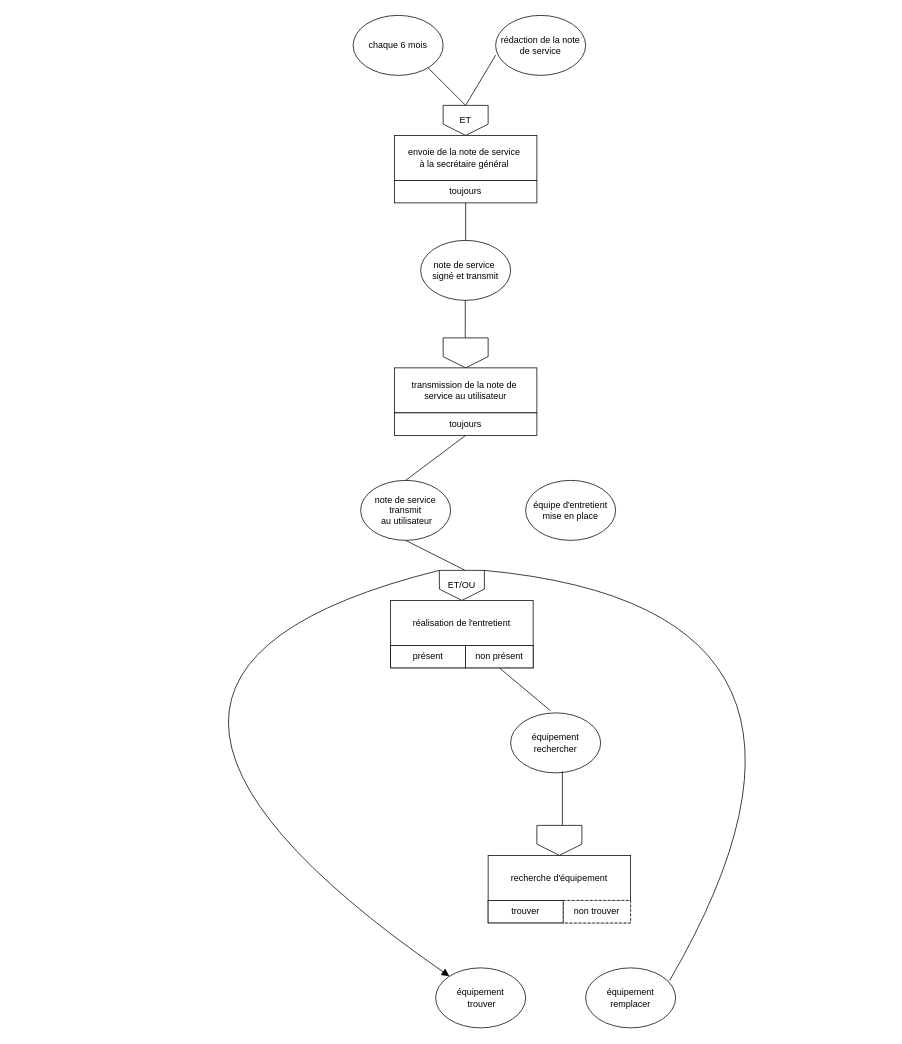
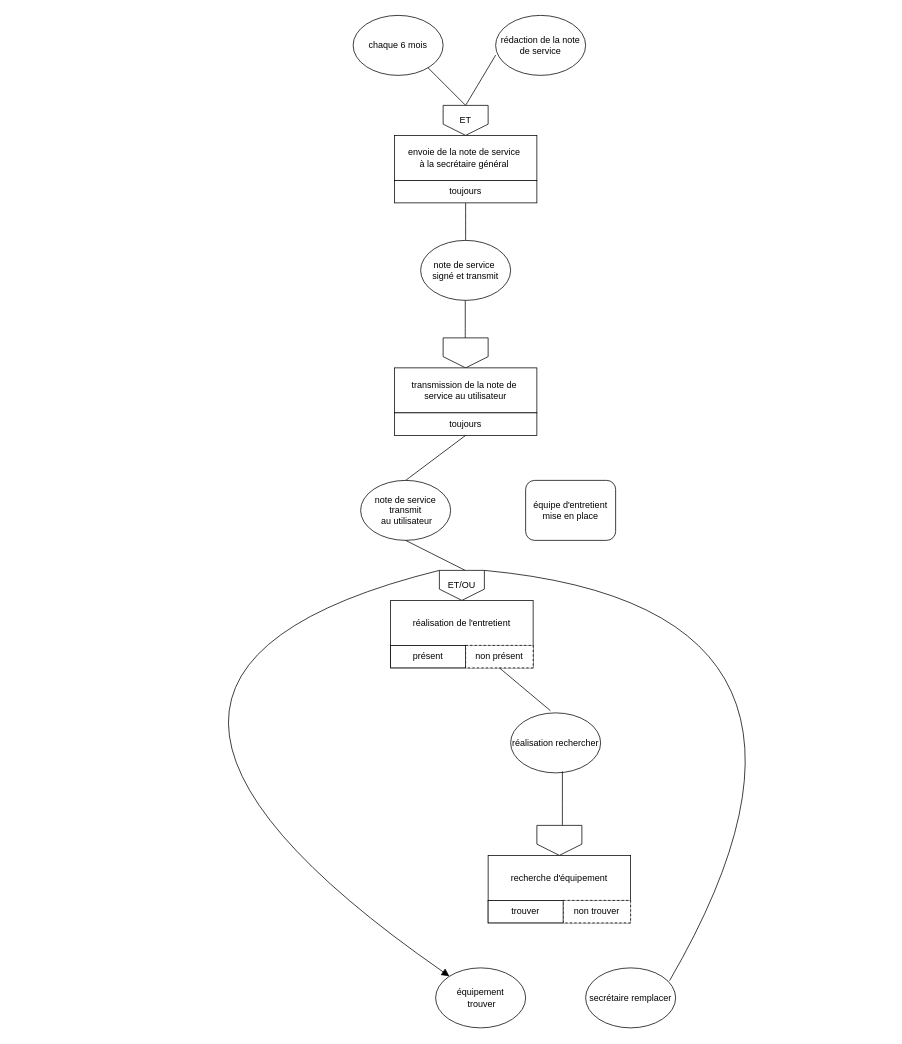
node "équipe d'entretient mise en place": shape ellipse -> rounded rectangle
node "non présent": style solid -> dashed
node "équipement rechercher": label "équipement rechercher" -> "réalisation rechercher"
node "équipement remplacer": label "équipement remplacer" -> "secrétaire remplacer"
